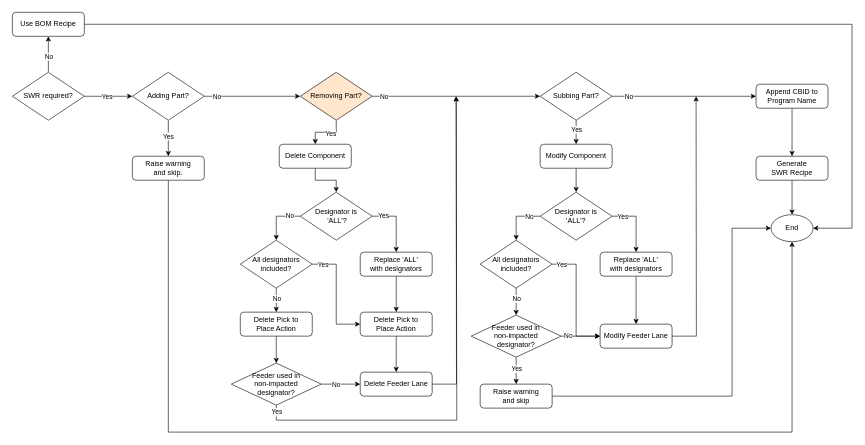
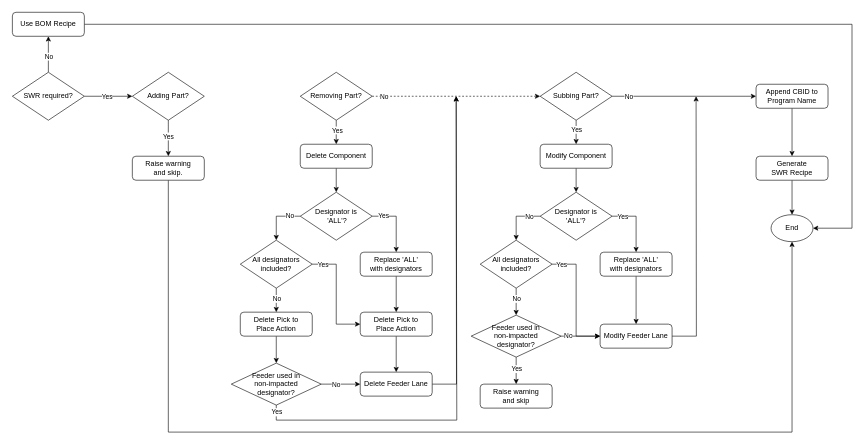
edge "Adding Part?" -> "Removing Part?": removed, label "No"
node "Removing Part?": fillcolor #ffe6cc -> #ffffff
edge "Removing Part?" -> "Subbing Part?": style solid -> dashed
node "Delete Component": moved (315, 156) -> (336, 156)
edge "Raise warning and skip" -> "End": removed
